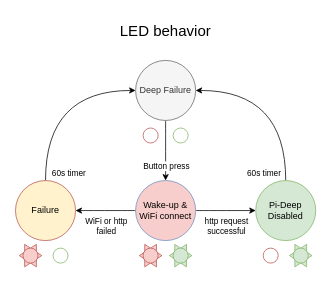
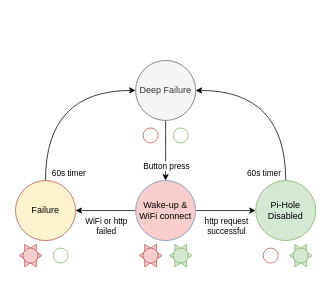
node "LED behavior": removed
node "Pi-Deep Disabled": label "Pi-Deep Disabled" -> "Pi-Hole Disabled"
